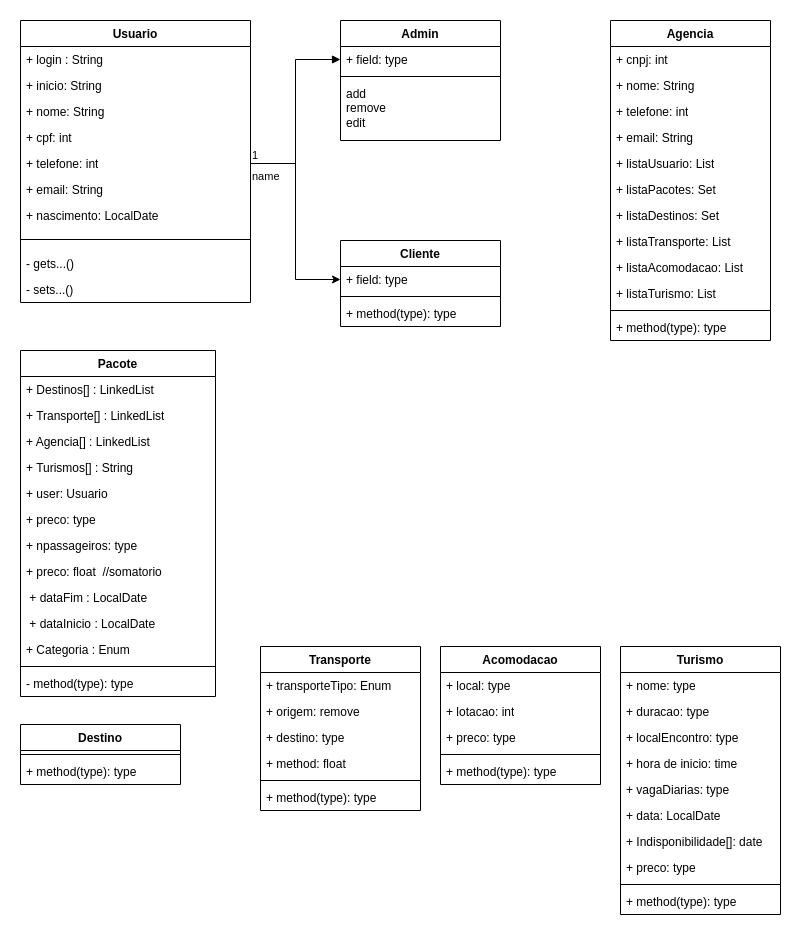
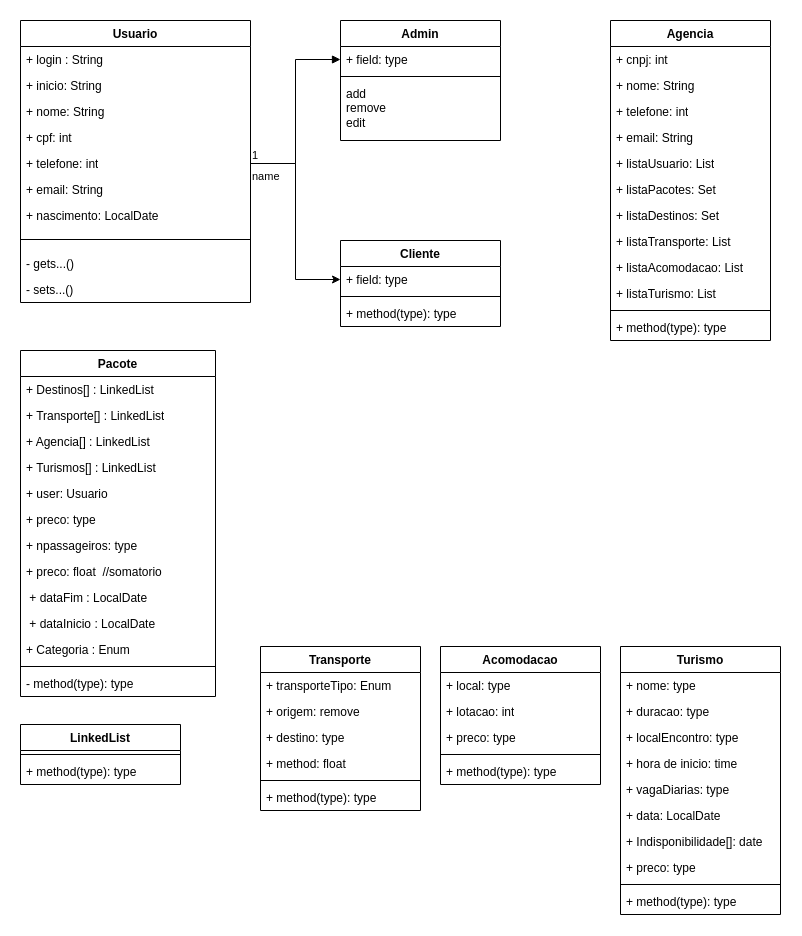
node "+ Turismos[] : String": label "+ Turismos[] : String" -> "+ Turismos[] : LinkedList"
node "Destino": label "Destino" -> "LinkedList"
